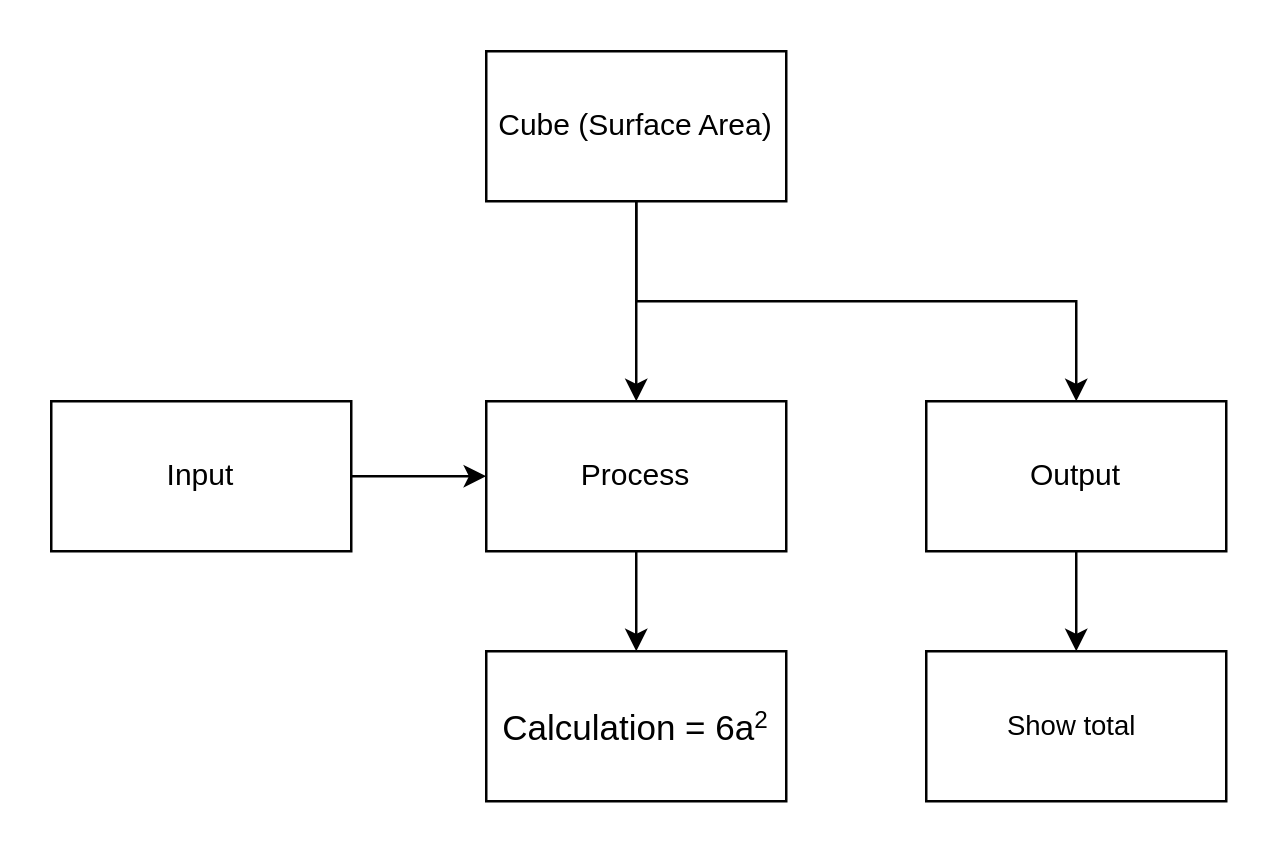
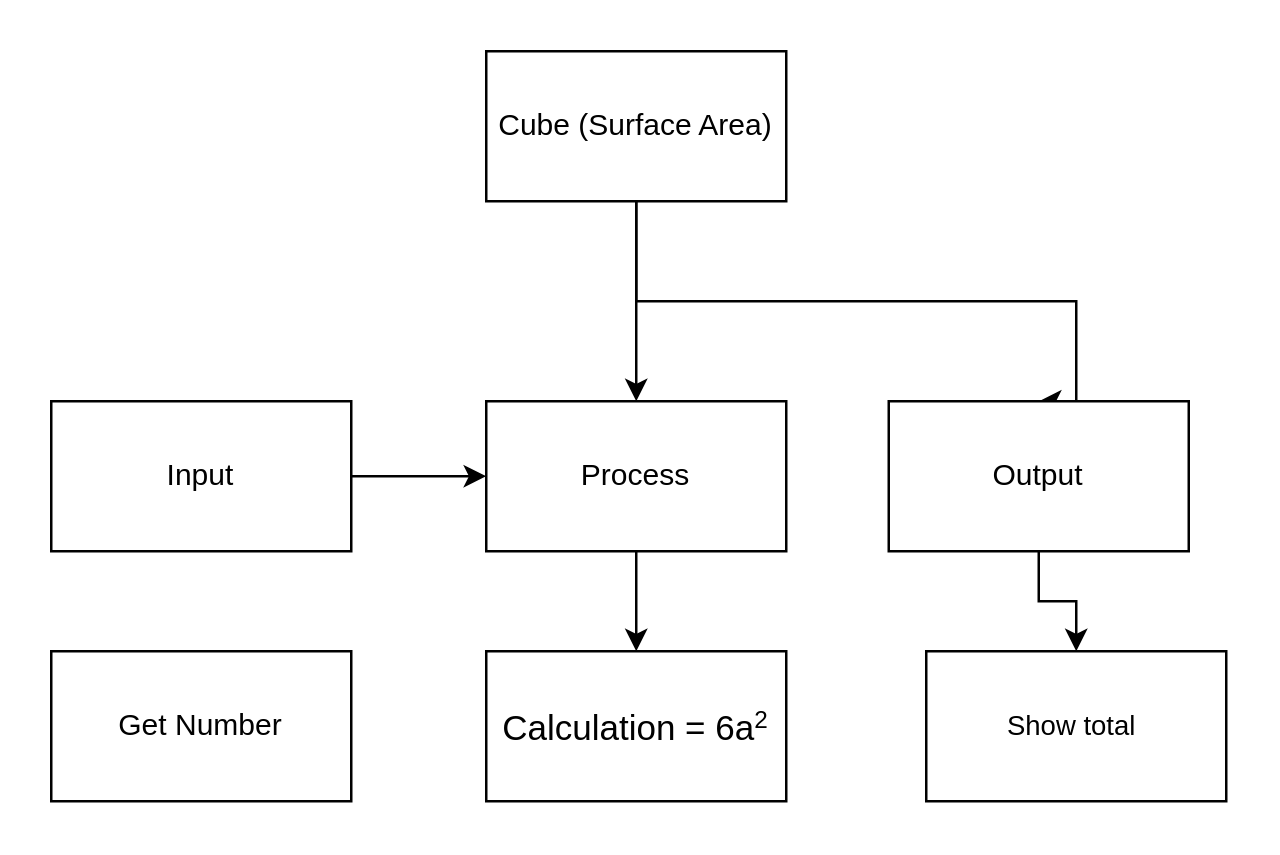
node "Output": moved (1076, 476) -> (1039, 476)
node "Get Number": added
